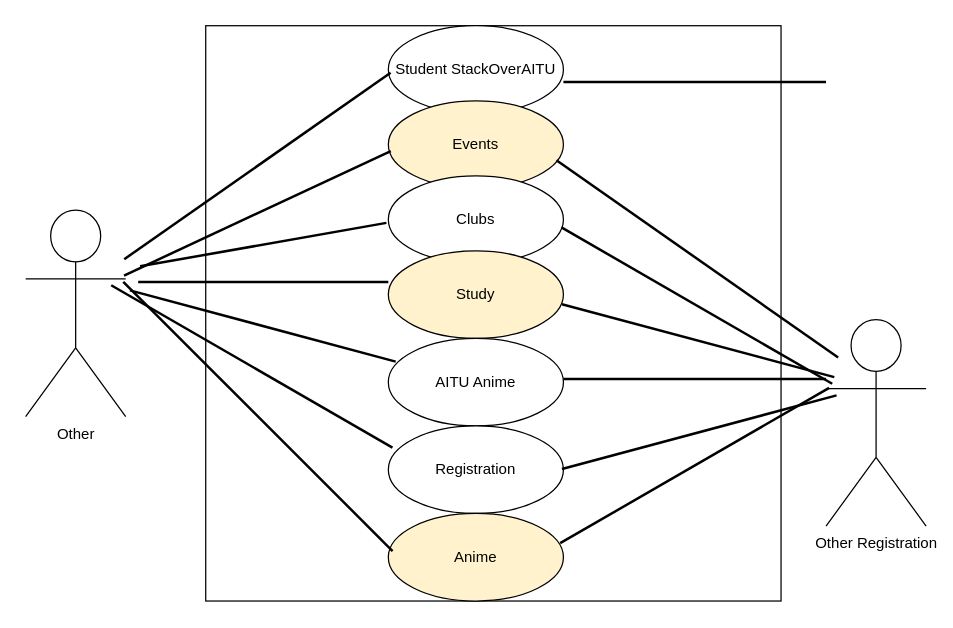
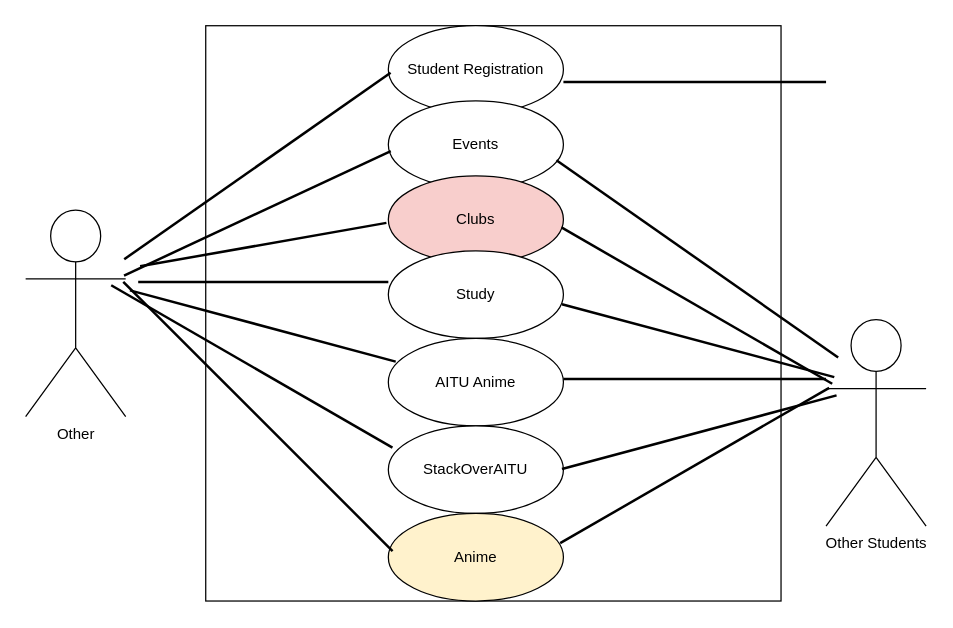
node "Student StackOverAITU": label "Student StackOverAITU" -> "Student Registration"
node "Events": fillcolor #fff2cc -> #ffffff
node "Clubs": fillcolor #ffffff -> #f8cecc
node "Study": fillcolor #fff2cc -> #ffffff
node "Registration": label "Registration" -> "StackOverAITU"
node "Other Registration": label "Other Registration" -> "Other Students"
